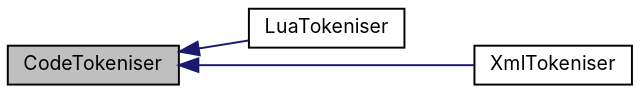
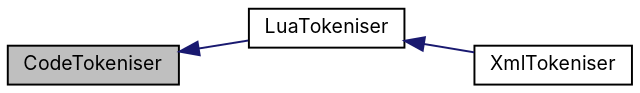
edge "XmlTokeniser" -> "CodeTokeniser": now "XmlTokeniser" -> "LuaTokeniser"
